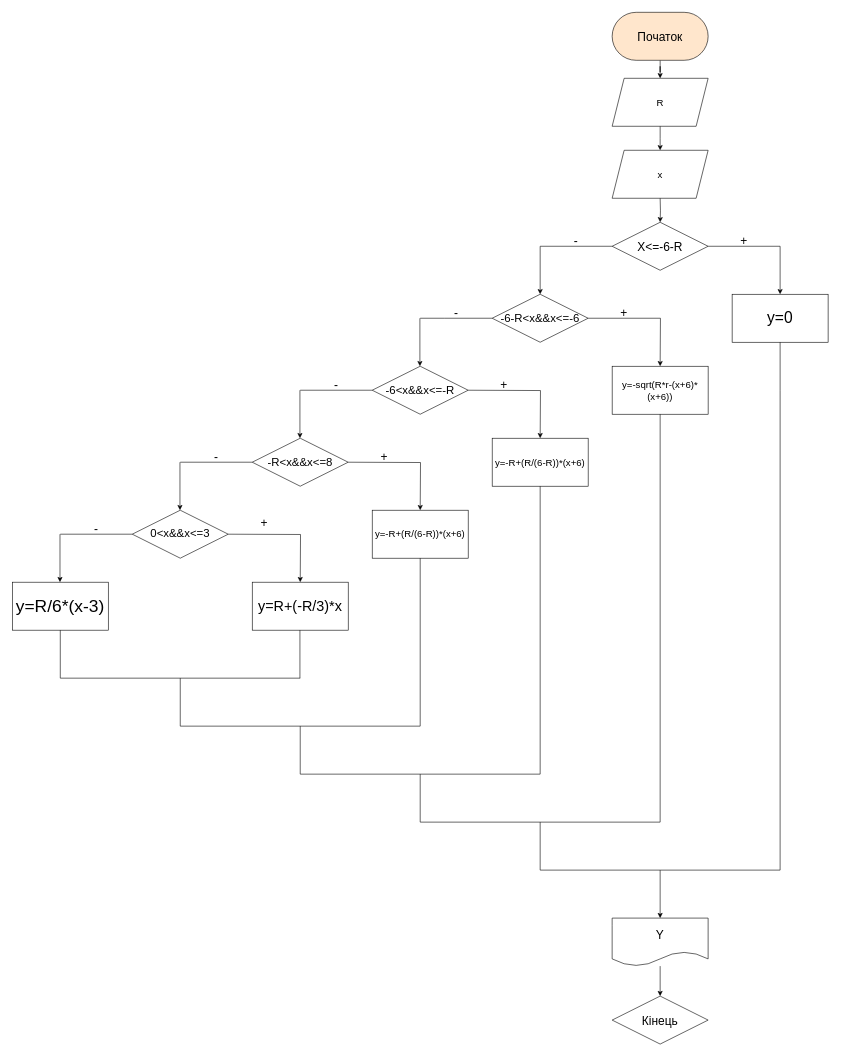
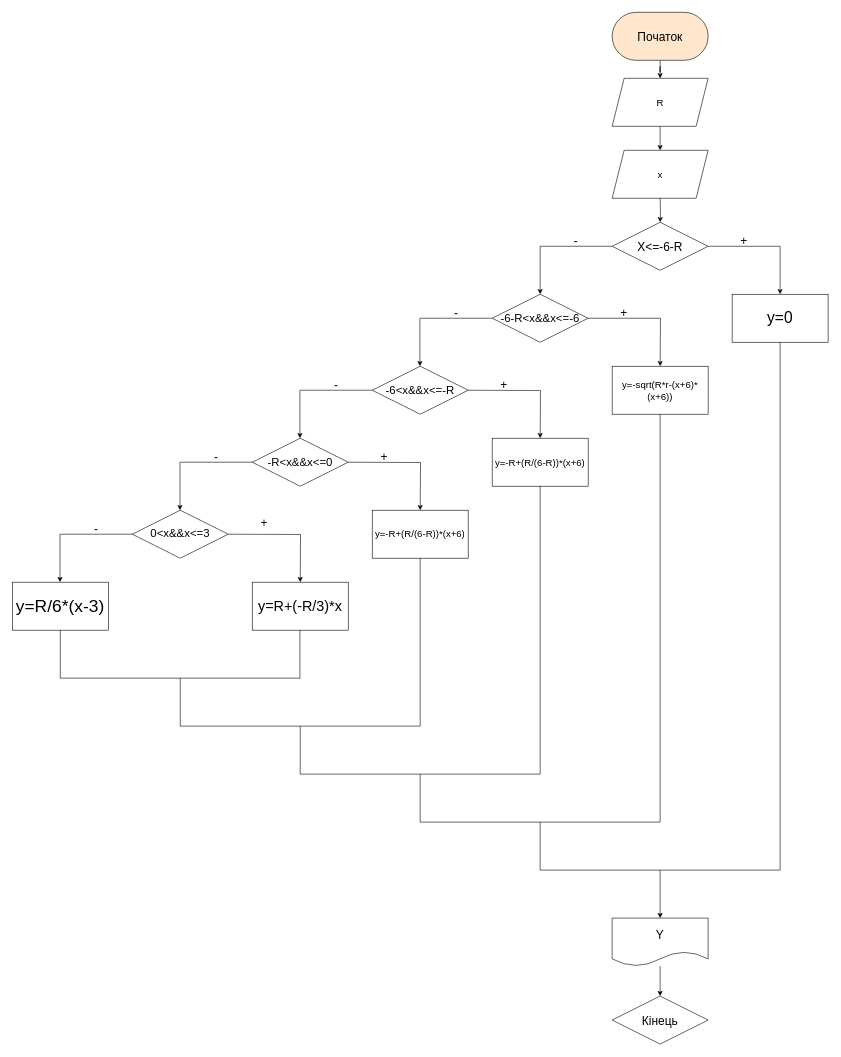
node "-R<x&&x<=8": label "-R<x&&x<=8" -> "-R<x&&x<=0"
